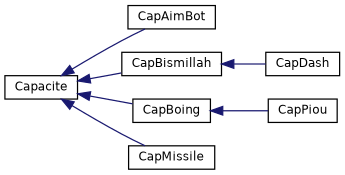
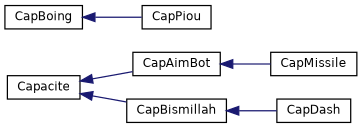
edge "CapBoing" -> "Capacite": removed
edge "CapMissile" -> "Capacite": now "CapMissile" -> "CapAimBot"
